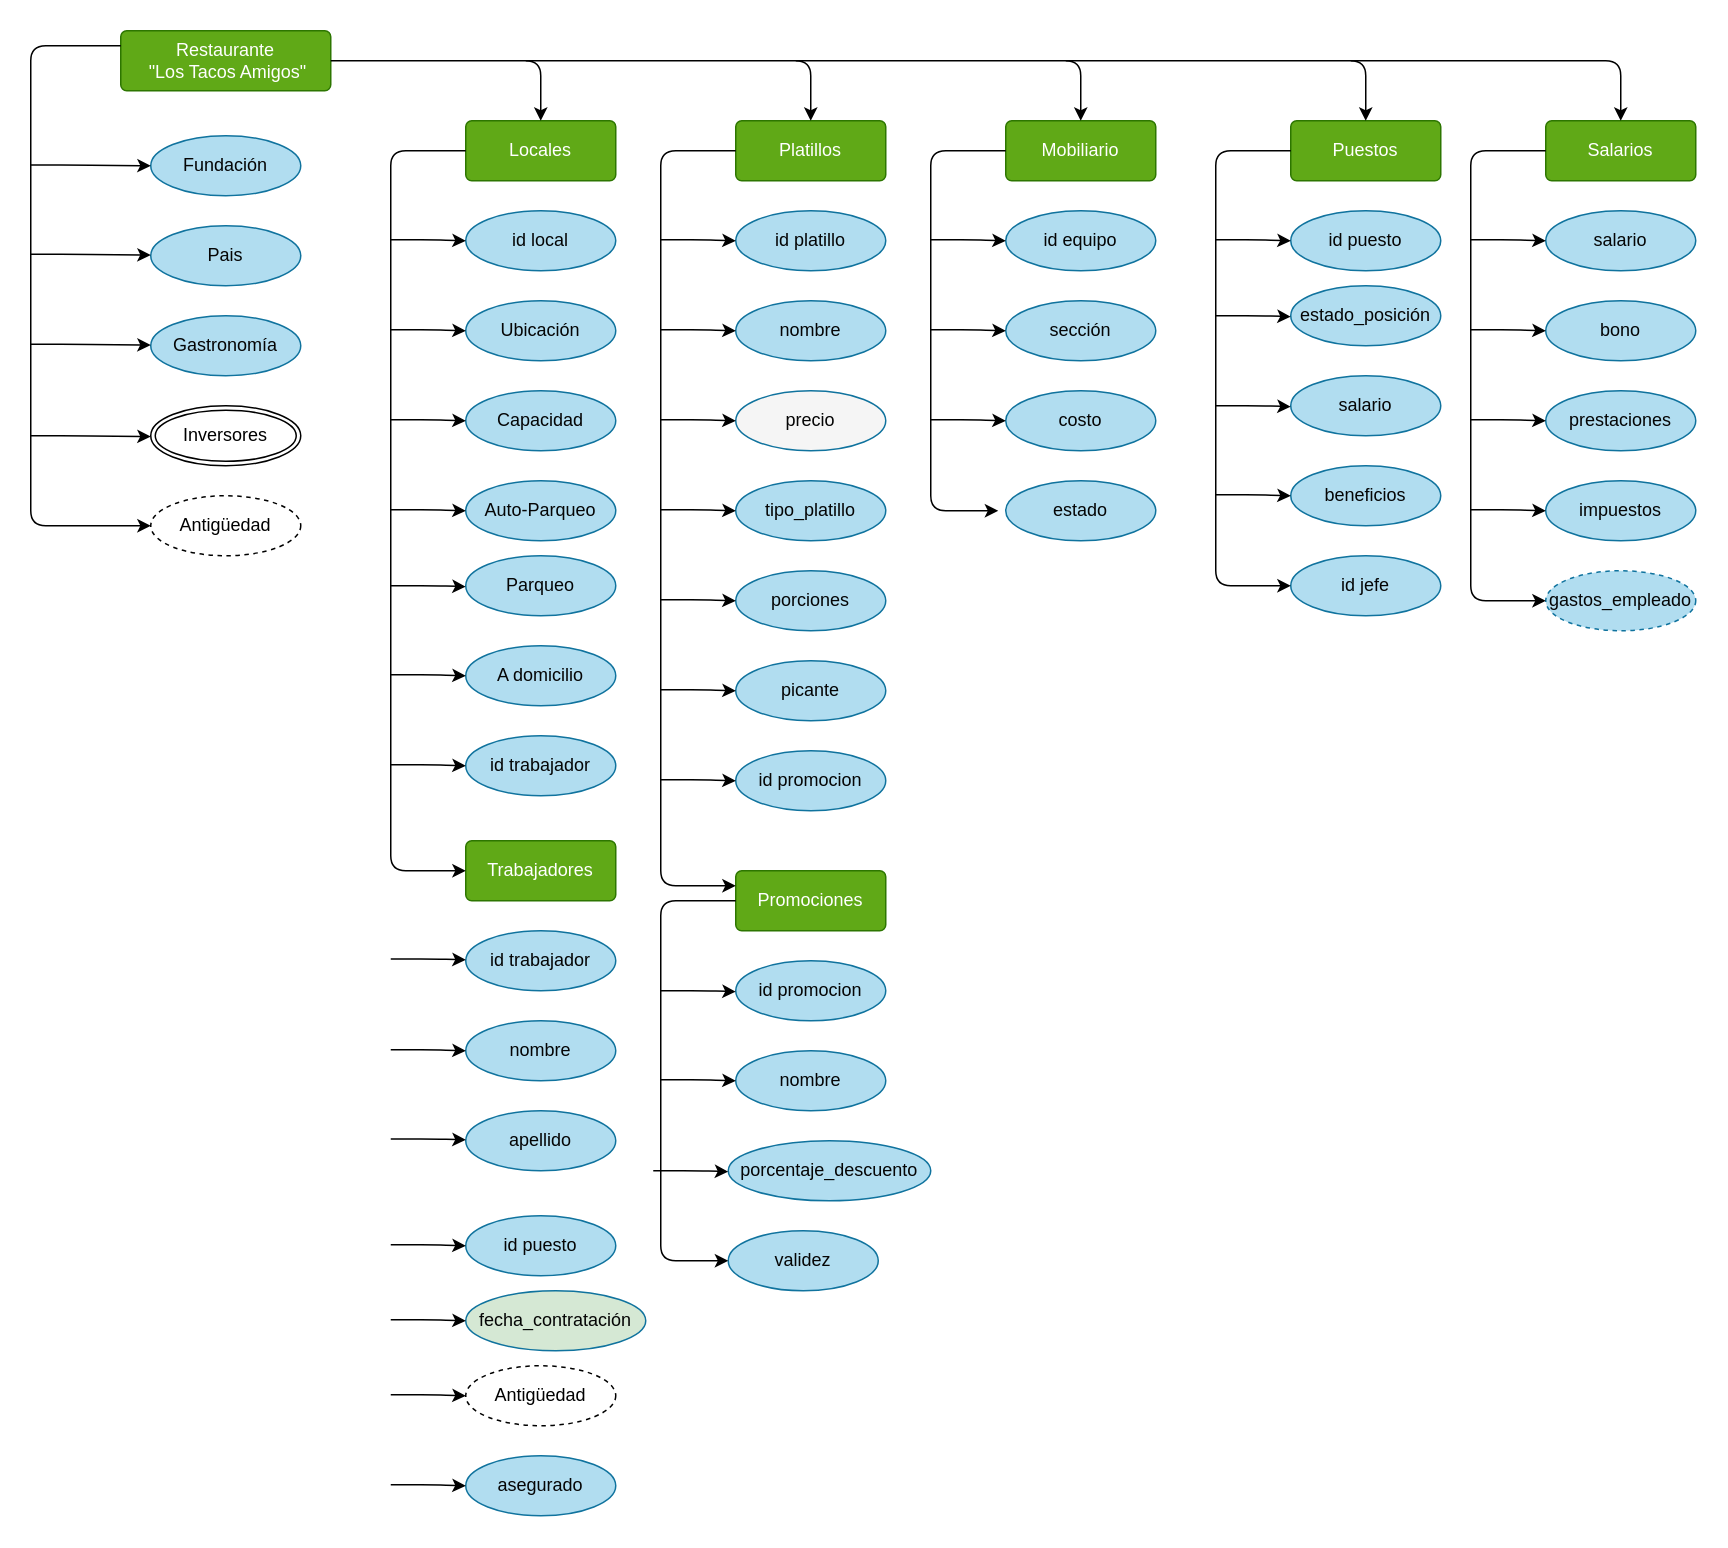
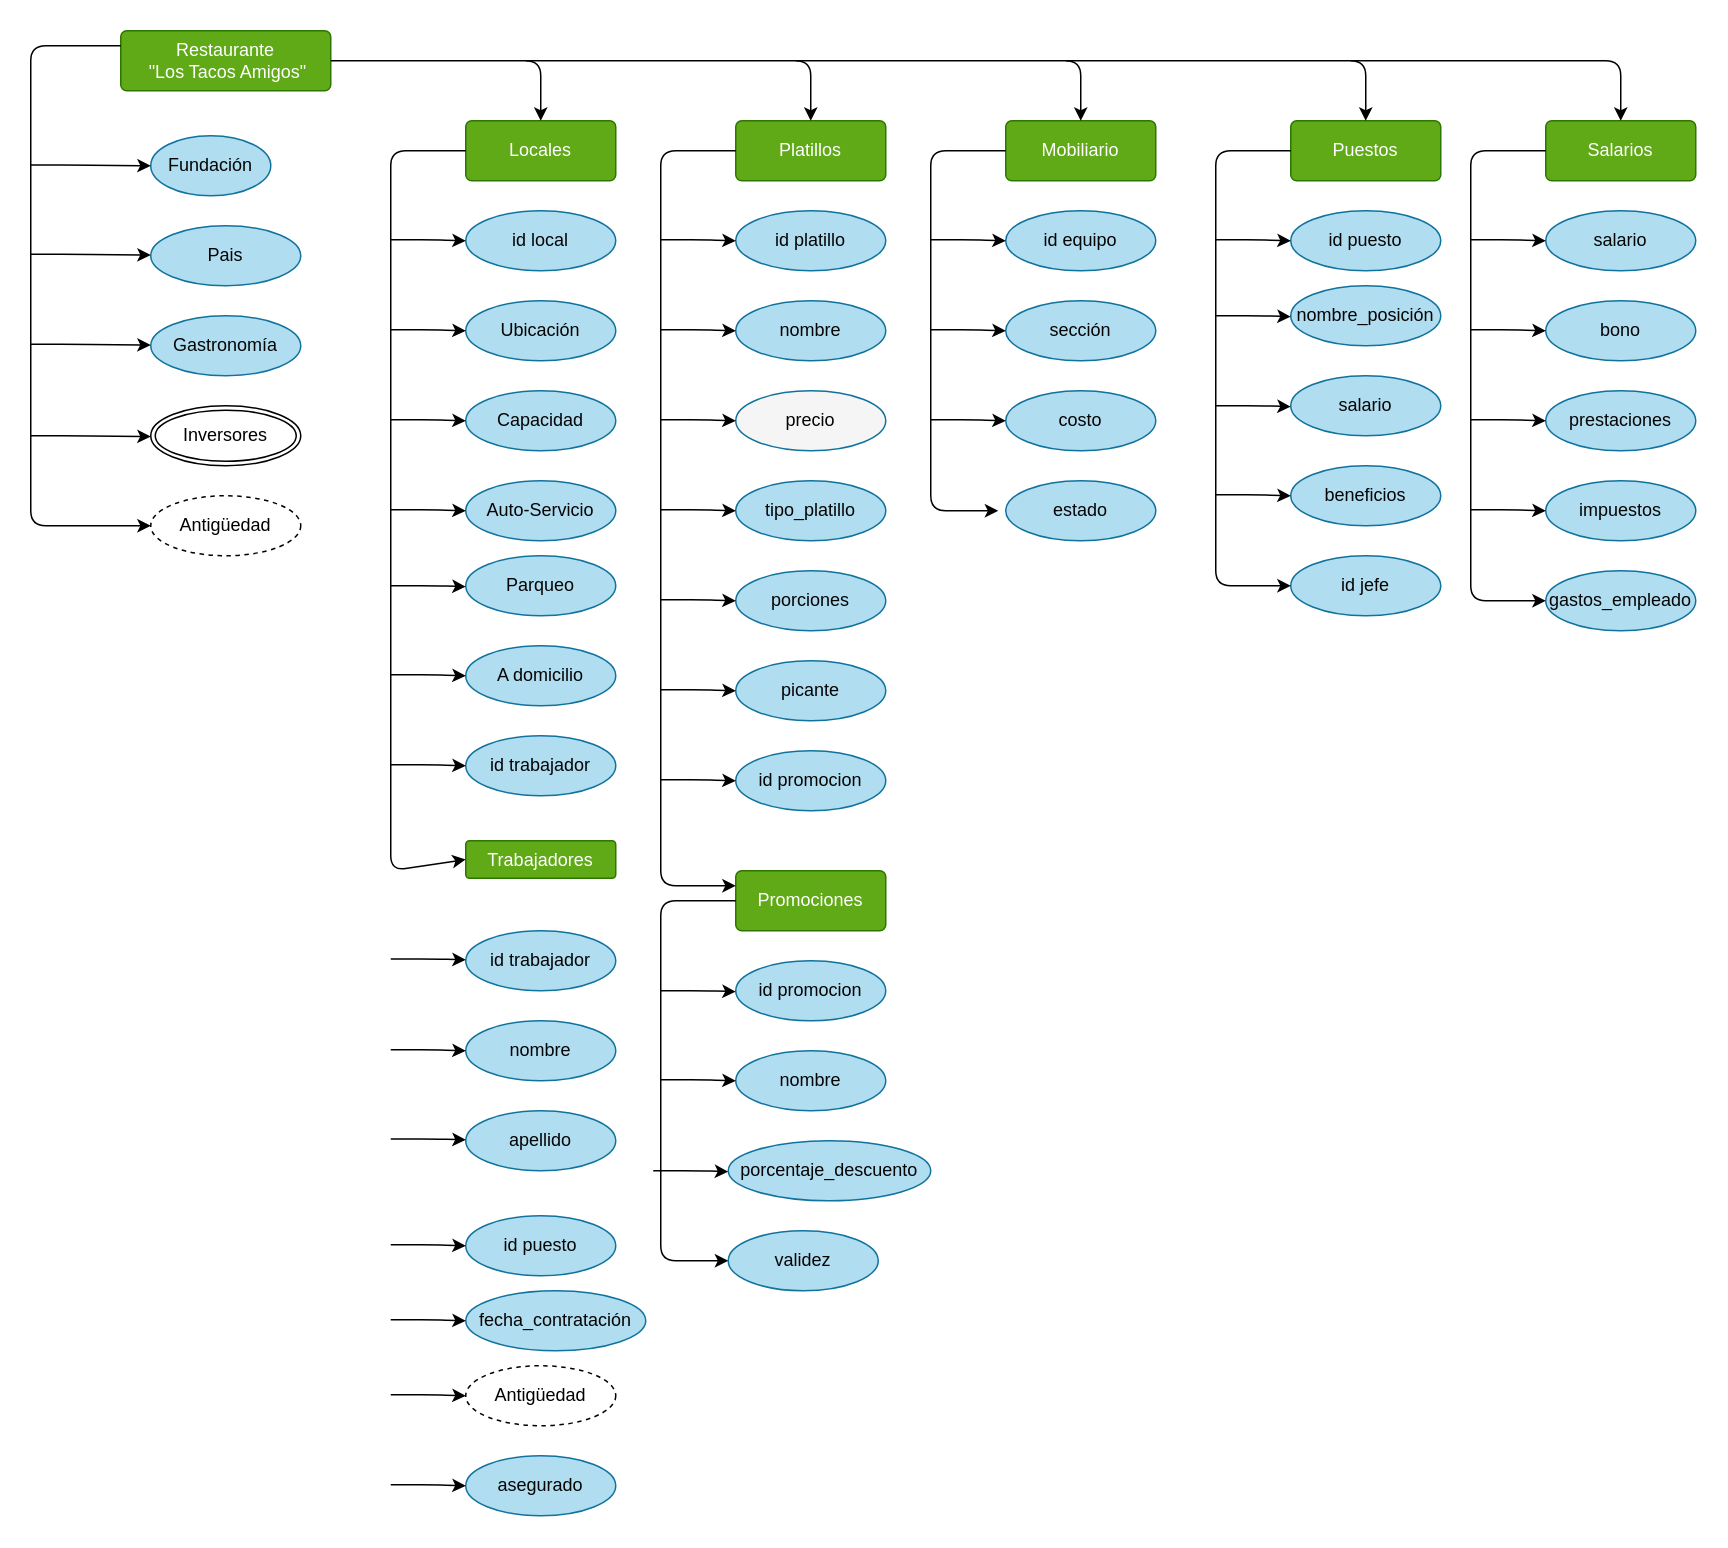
node "Fundación": size 150x60 -> 120x60
node "estado_posición": label "estado_posición" -> "nombre_posición"
node "Auto-Parqueo": label "Auto-Parqueo" -> "Auto-Servicio"
node "gastos_empleado": style dashed -> solid
node "Trabajadores": size 150x60 -> 150x38
node "fecha_contratación": fillcolor #d5e8d4 -> #b1ddf0
